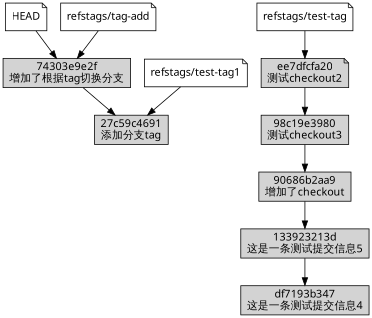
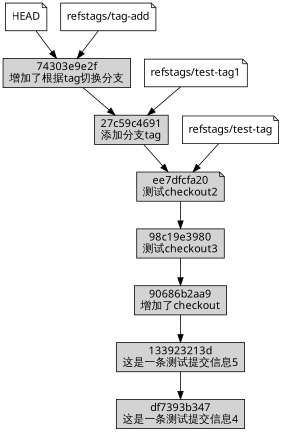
edge "27c59c4691 添加分支tag" -> "ee7dfcfa20 测试checkout2": added
node "df7193b347 这是一条测试提交信息4": label "df7193b347 这是一条测试提交信息4" -> "df7393b347 这是一条测试提交信息4"
